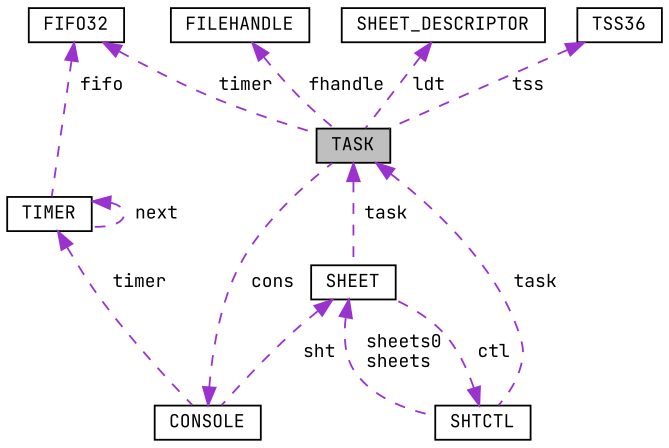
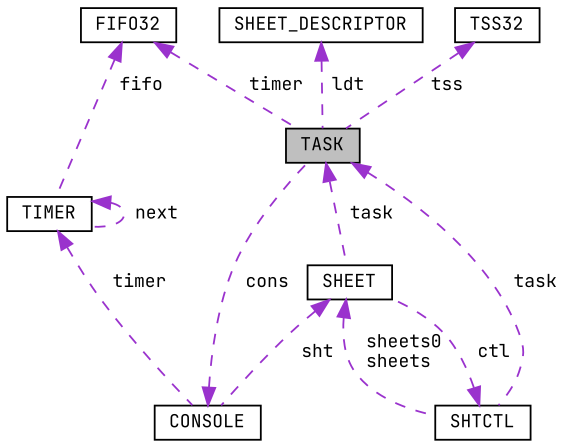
node "FILEHANDLE": removed
node "TSS36": label "TSS36" -> "TSS32"
